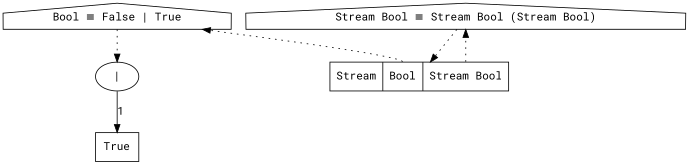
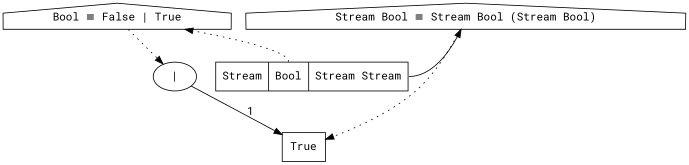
edge "Stream Bool ≡ Stream Bool (Stream Bool)" -> "Stream": now "Stream Bool ≡ Stream Bool (Stream Bool)" -> "True"
edge "Stream" -> "Stream Bool ≡ Stream Bool (Stream Bool)": style dotted -> solid
node "Stream": text "Stream Bool" -> "Stream Stream"
